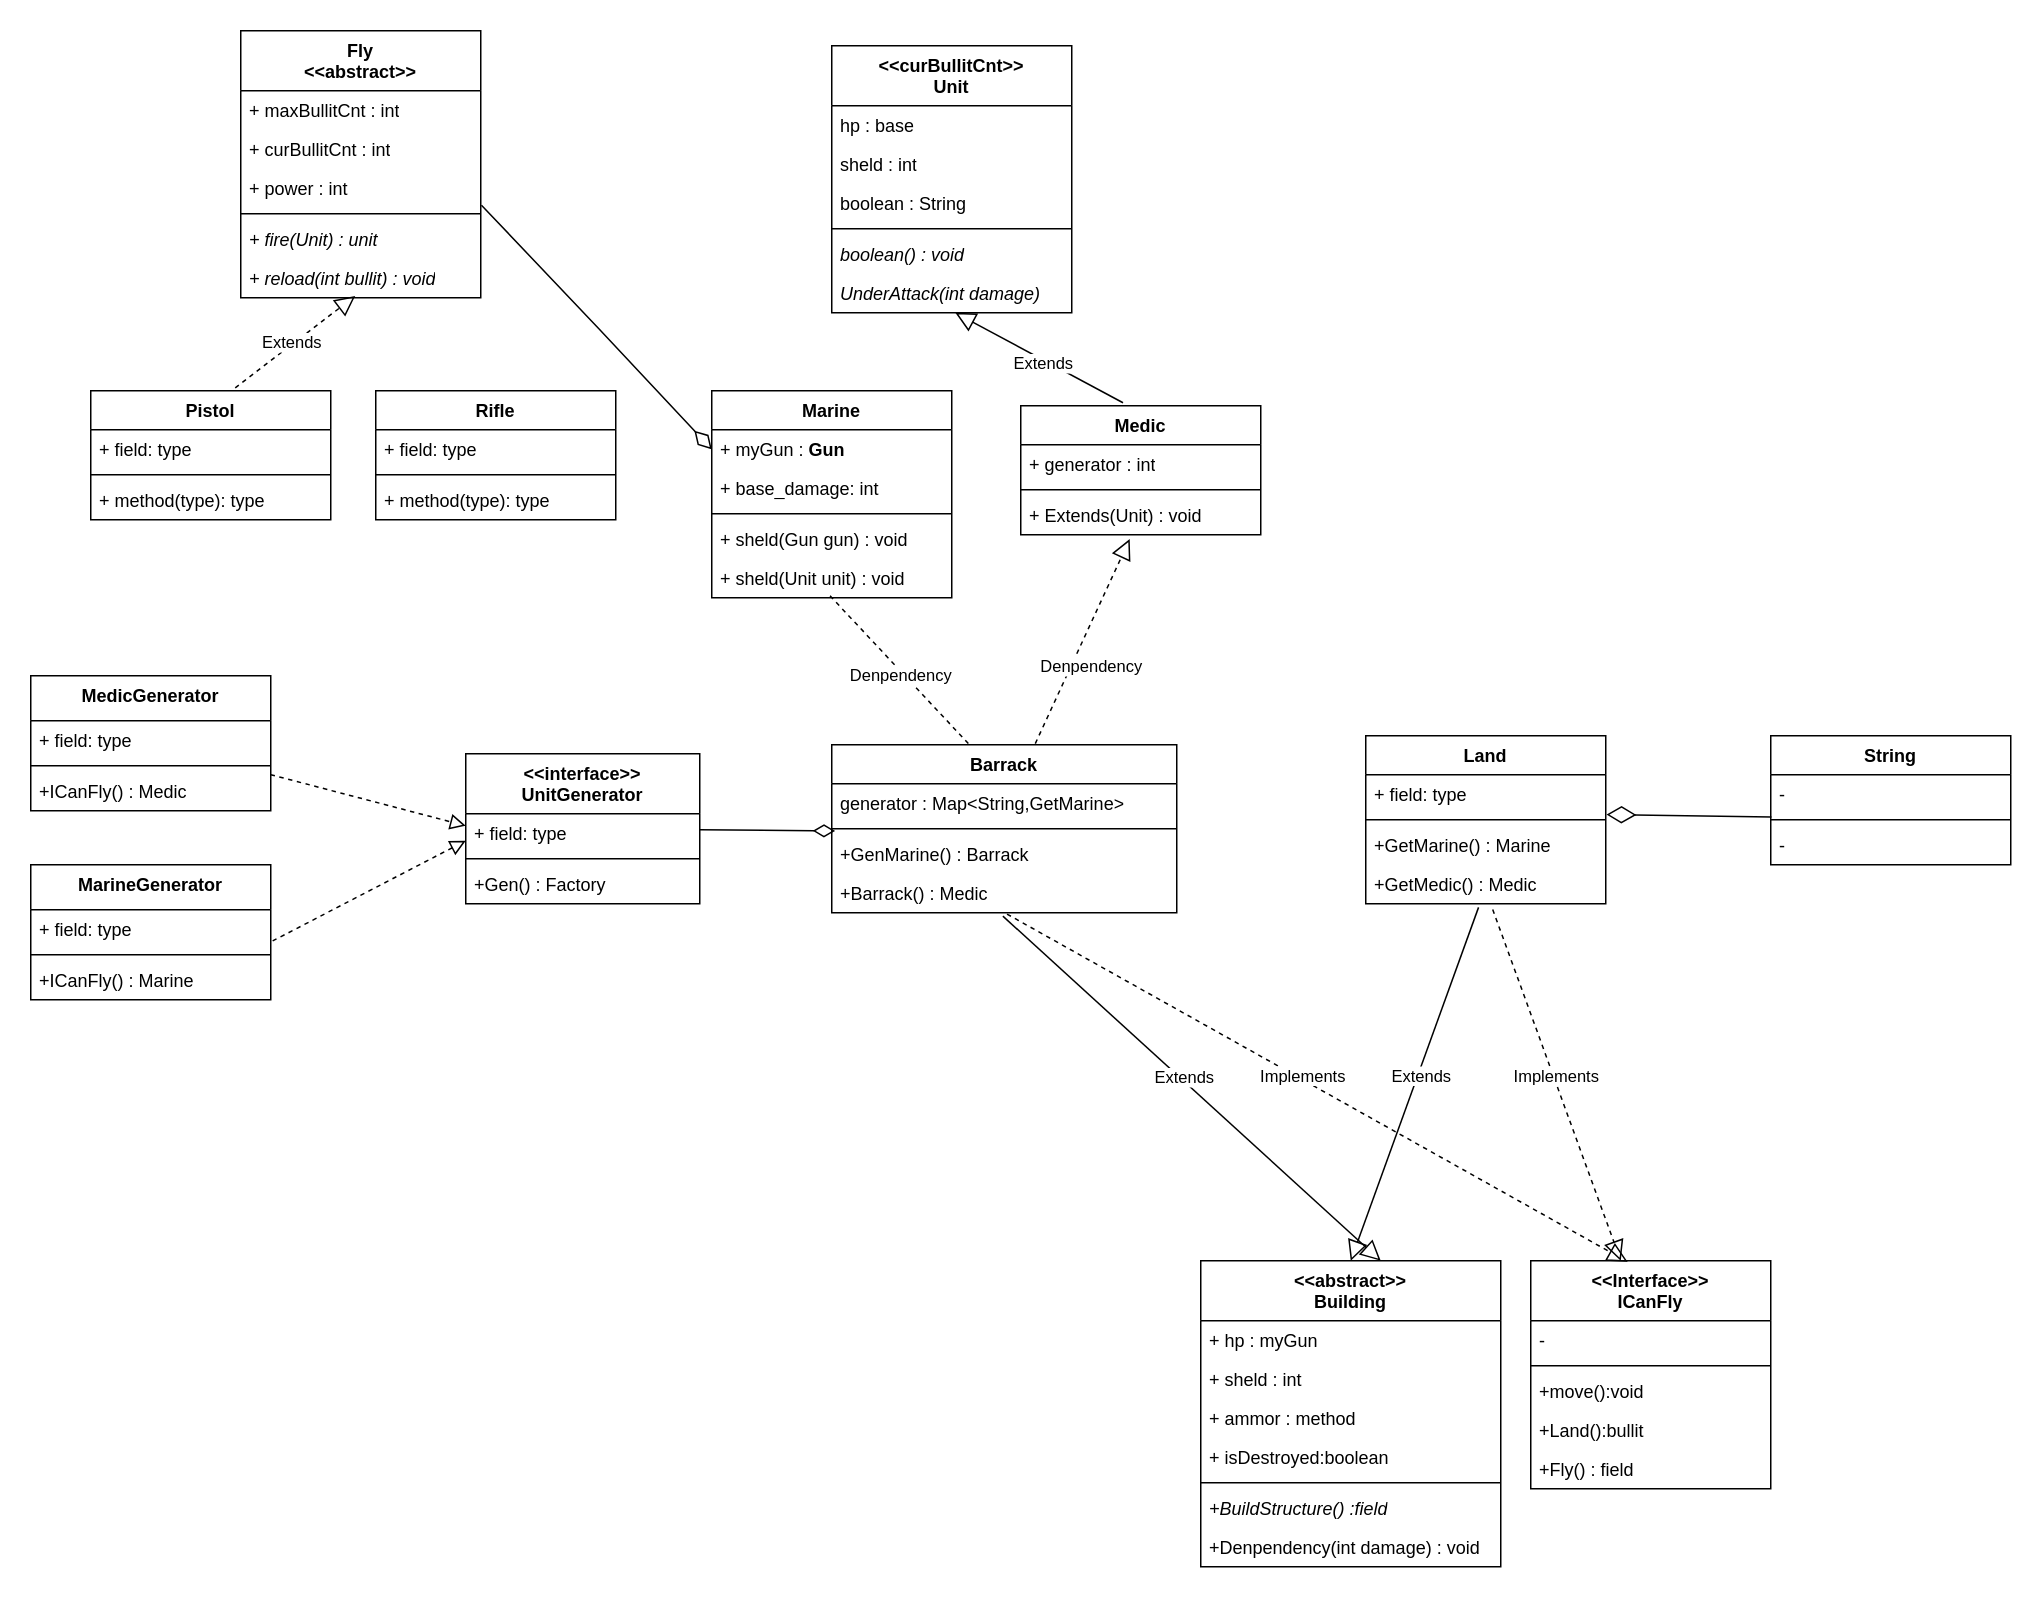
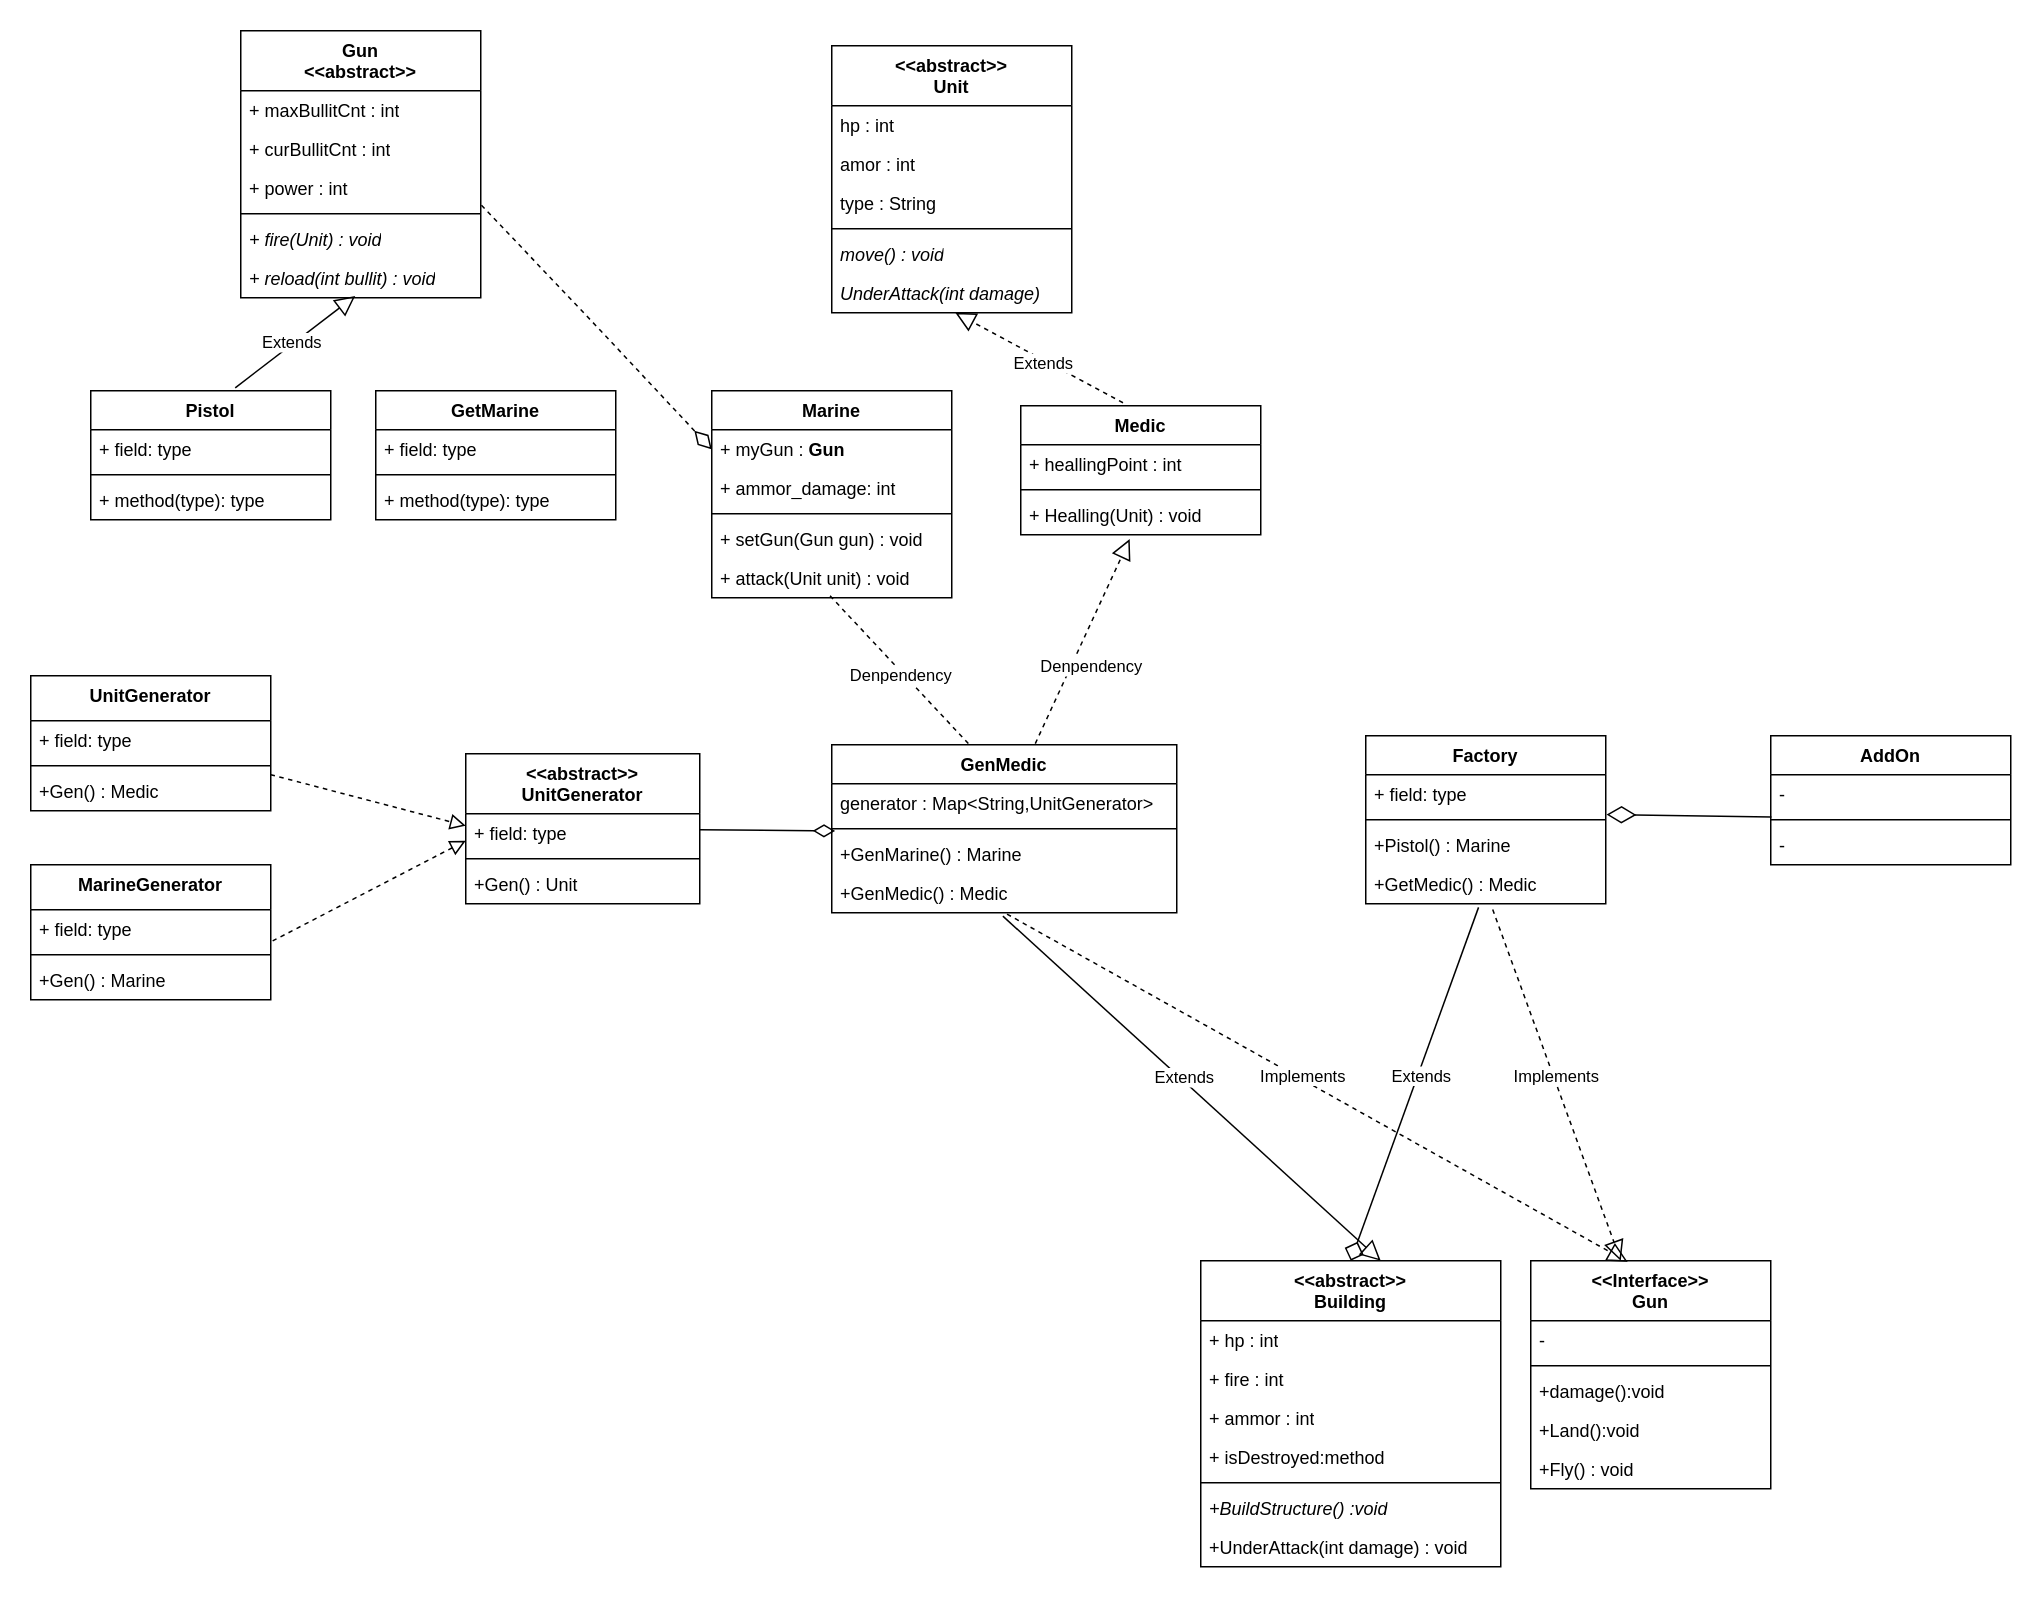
node "Fly <<abstract>>": label "Fly <<abstract>>" -> "Gun <<abstract>>"
node "<<curBullitCnt>> Unit": label "<<curBullitCnt>> Unit" -> "<<abstract>> Unit"
node "hp : base": label "hp : base" -> "hp : int"
node "sheld : int": label "sheld : int" -> "amor : int"
node "boolean : String": label "boolean : String" -> "type : String"
node "+ fire(Unit) : unit": label "+ fire(Unit) : unit" -> "+ fire(Unit) : void"
node "boolean() : void": label "boolean() : void" -> "move() : void"
edge "+ power : int" -> "+ myGun : Gun": style solid -> dashed
edge "Medic" -> "UnderAttack(int damage)": style solid -> dashed
edge "Pistol" -> "+ reload(int bullit) : void": style dashed -> solid
node "Rifle": label "Rifle" -> "GetMarine"
node "+ generator : int": label "+ generator : int" -> "+ heallingPoint : int"
node "+ base_damage: int": label "+ base_damage: int" -> "+ ammor_damage: int"
node "+ Extends(Unit) : void": label "+ Extends(Unit) : void" -> "+ Healling(Unit) : void"
node "+ sheld(Gun gun) : void": label "+ sheld(Gun gun) : void" -> "+ setGun(Gun gun) : void"
node "+ sheld(Unit unit) : void": label "+ sheld(Unit unit) : void" -> "+ attack(Unit unit) : void"
node "MedicGenerator": label "MedicGenerator" -> "UnitGenerator"
node "Land": label "Land" -> "Factory"
node "String": label "String" -> "AddOn"
node "Barrack": label "Barrack" -> "GenMedic"
node "<<interface>> UnitGenerator": label "<<interface>> UnitGenerator" -> "<<abstract>> UnitGenerator"
node "+ICanFly() : Medic": label "+ICanFly() : Medic" -> "+Gen() : Medic"
node "generator : Map<String,GetMarine>": label "generator : Map<String,GetMarine>" -> "generator : Map<String,UnitGenerator>"
node "+GetMarine() : Marine": label "+GetMarine() : Marine" -> "+Pistol() : Marine"
node "+GenMarine() : Barrack": label "+GenMarine() : Barrack" -> "+GenMarine() : Marine"
node "+Gen() : Factory": label "+Gen() : Factory" -> "+Gen() : Unit"
node "+Barrack() : Medic": label "+Barrack() : Medic" -> "+GenMedic() : Medic"
node "+ICanFly() : Marine": label "+ICanFly() : Marine" -> "+Gen() : Marine"
edge "+GetMedic() : Medic" -> "<<abstract>> Building": arrowhead block -> diamond
node "<<Interface>> ICanFly": label "<<Interface>> ICanFly" -> "<<Interface>> Gun"
node "+ hp : myGun": label "+ hp : myGun" -> "+ hp : int"
node "+ sheld : int": label "+ sheld : int" -> "+ fire : int"
node "+move():void": label "+move():void" -> "+damage():void"
node "+ ammor : method": label "+ ammor : method" -> "+ ammor : int"
node "+Land():bullit": label "+Land():bullit" -> "+Land():void"
node "+ isDestroyed:boolean": label "+ isDestroyed:boolean" -> "+ isDestroyed:method"
node "+Fly() : field": label "+Fly() : field" -> "+Fly() : void"
node "+BuildStructure() :field": label "+BuildStructure() :field" -> "+BuildStructure() :void"
node "+Denpendency(int damage) : void": label "+Denpendency(int damage) : void" -> "+UnderAttack(int damage) : void"
